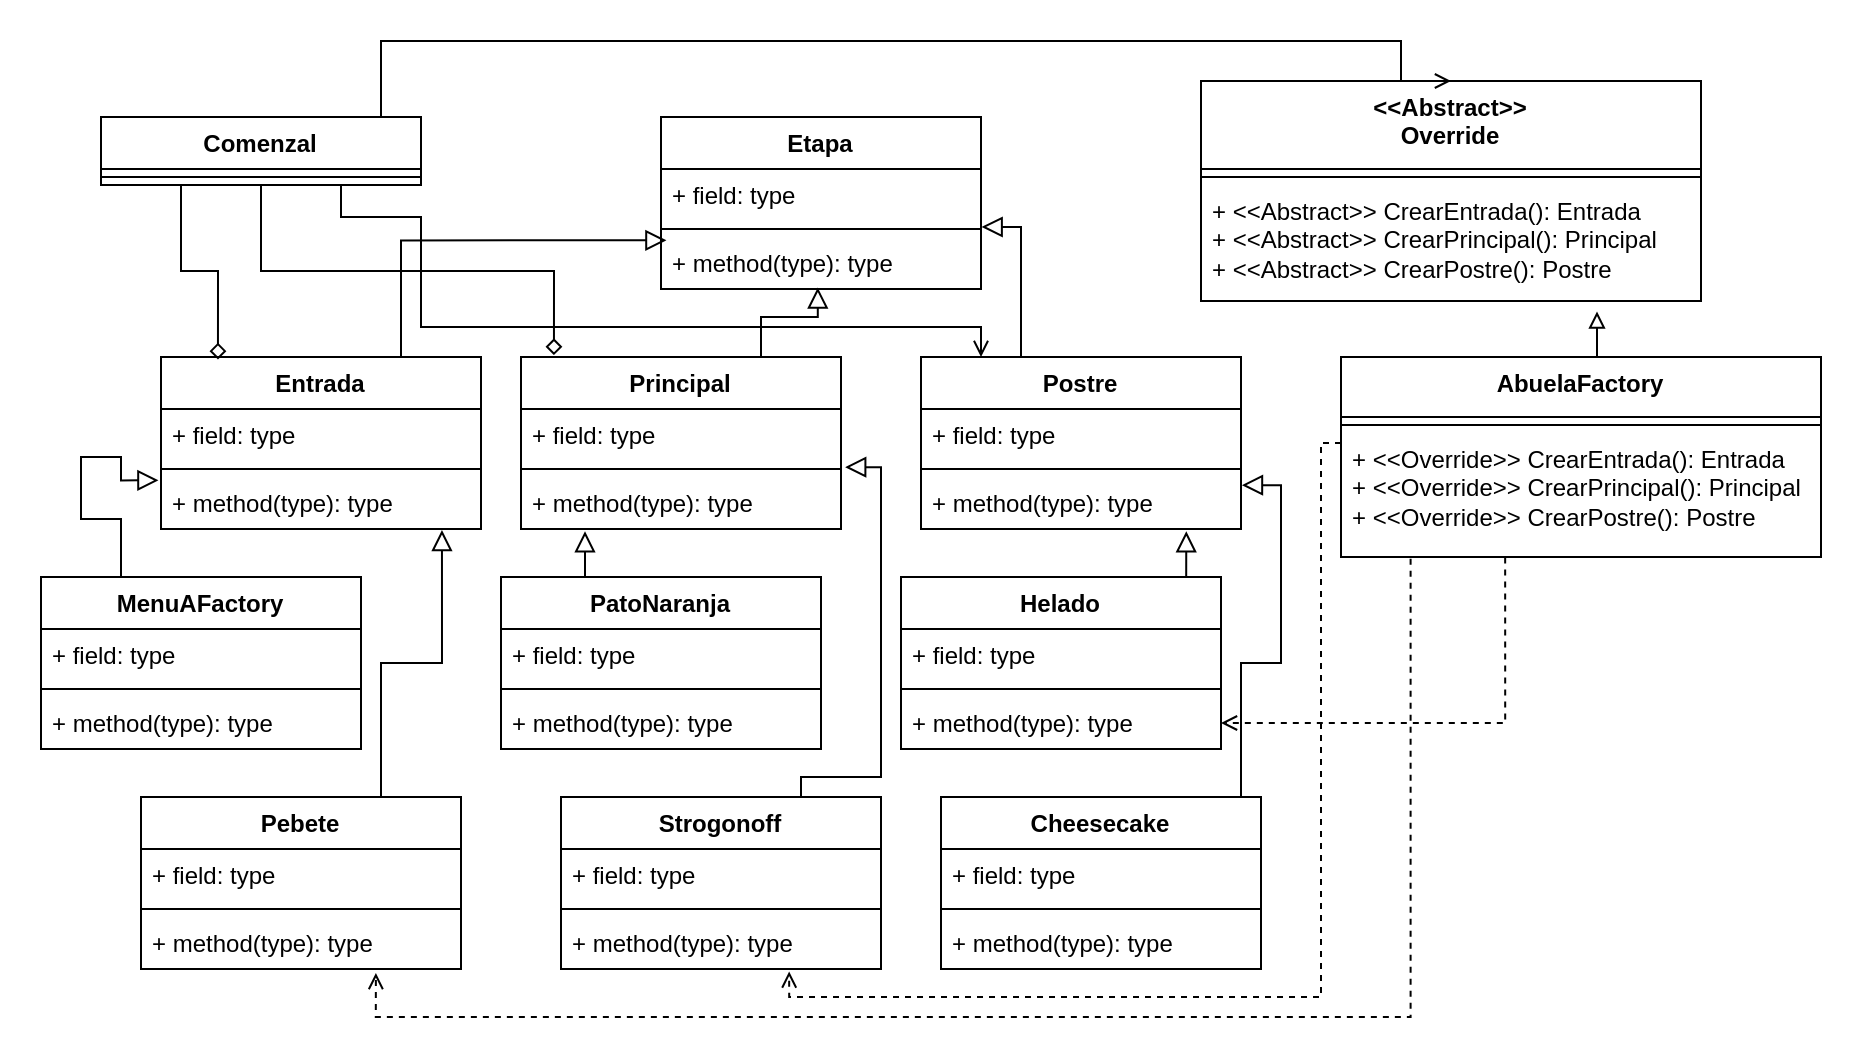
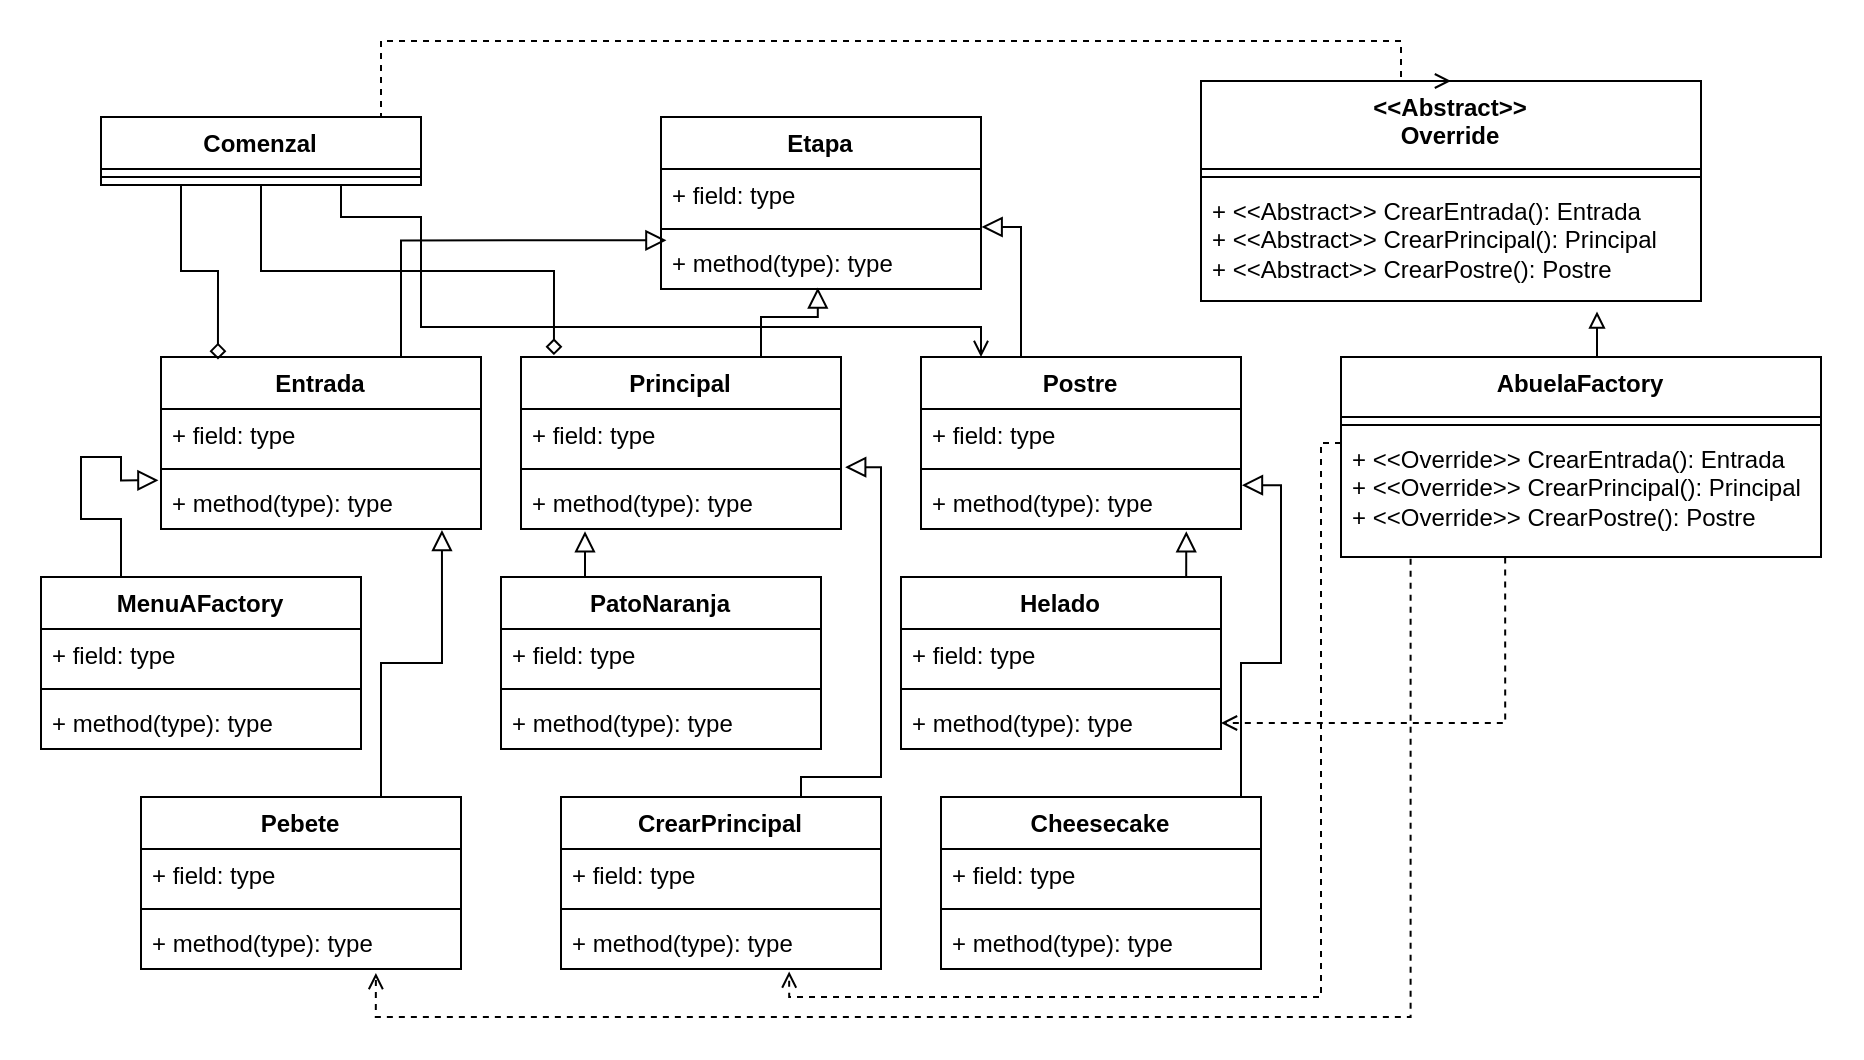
edge "Comenzal" -> "<<Abstract>> Override": style solid -> dashed
node "Strogonoff": label "Strogonoff" -> "CrearPrincipal"
